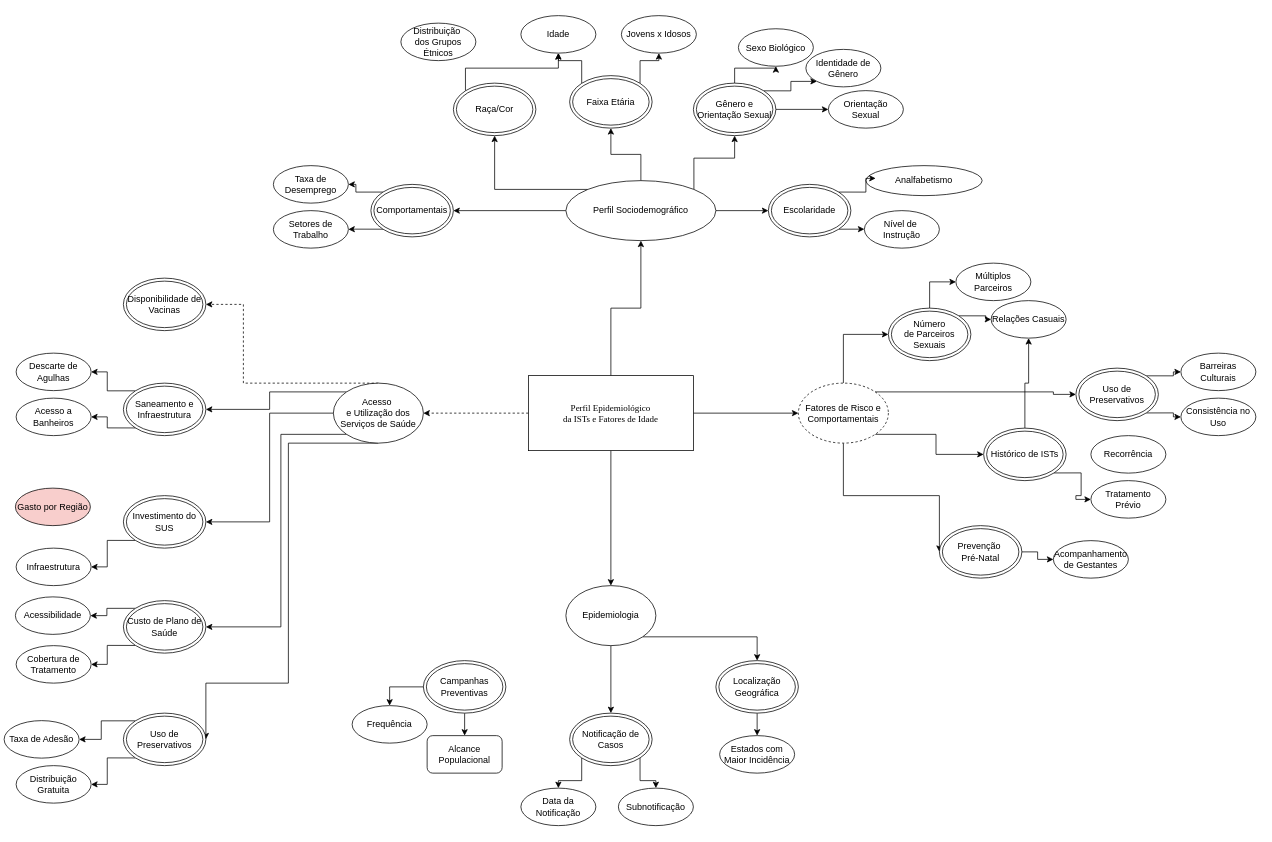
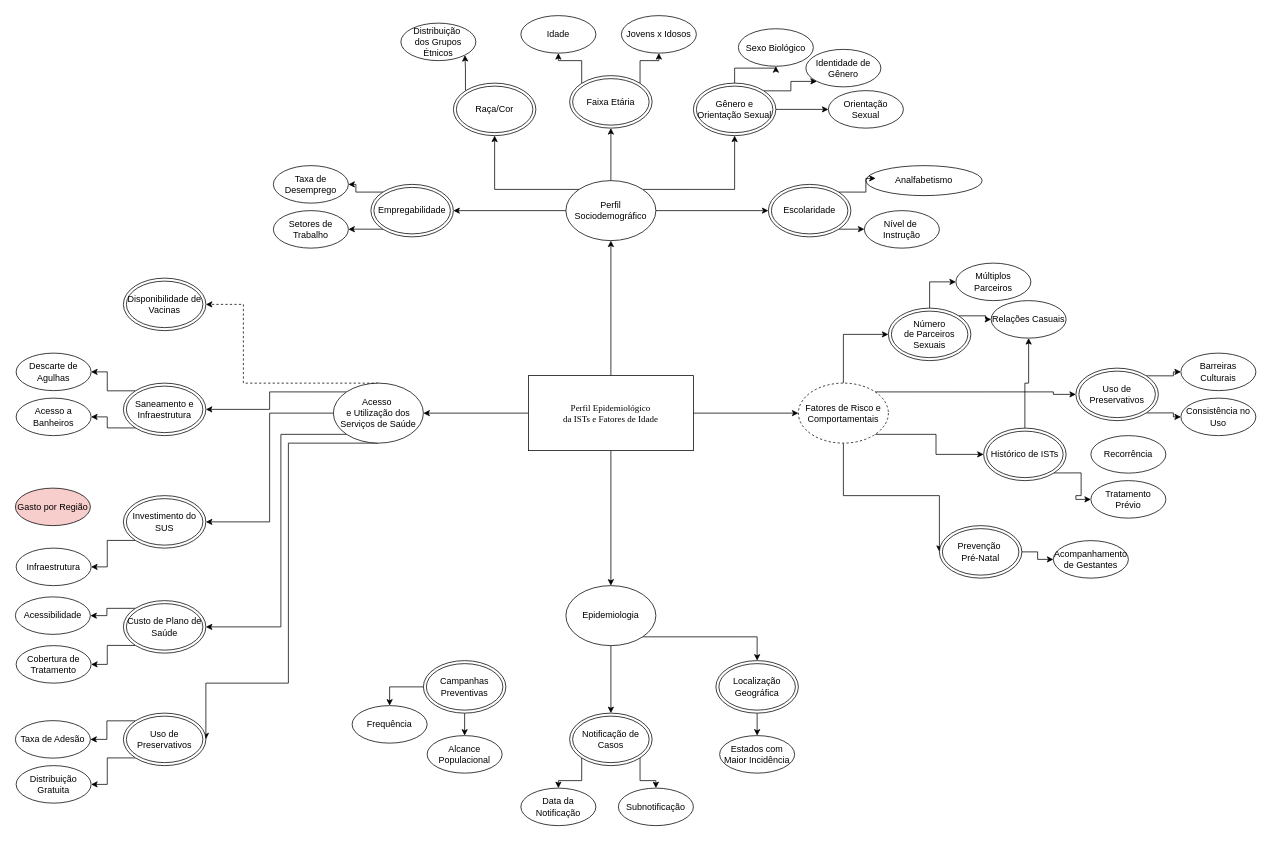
edge "Raça/Cor" -> "Idade": now "Raça/Cor" -> "Distribuição dos Grupos Étnicos"
node "Comportamentais": label "Comportamentais" -> "Empregabilidade"
node "Perfil Sociodemográfico": size 150x60 -> 90x60
edge "Perfil Epidemiológico da ISTs e Fatores de Idade" -> "Acesso e Utilização dos Serviços de Saúde": style dashed -> solid
node "Taxa de Adesão": moved (42, 739) -> (53, 739)
node "Alcance Populacional": shape rounded rectangle -> ellipse
